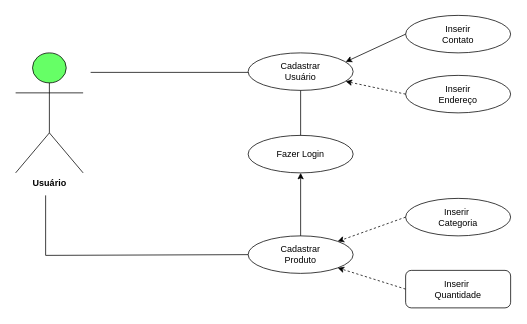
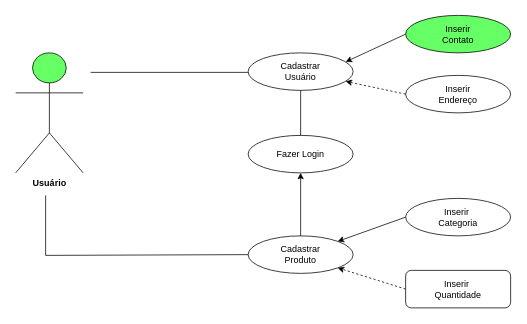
node "Inserir Contato": fillcolor #ffffff -> #66ff66
edge "Inserir Categoria" -> "Cadastrar Produto": style dashed -> solid
